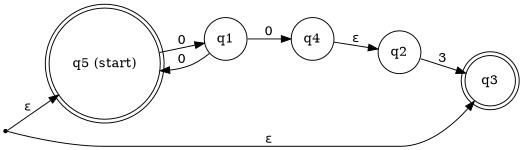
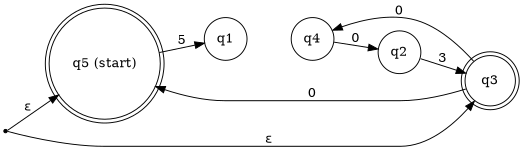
edge "q4" -> "q2": label "ε" -> "0"
edge "q1" -> "q4": now "q3" -> "q4"
edge "q5 (start)" -> "q1": label "0" -> "5"
edge "q1" -> "q5 (start)": now "q3" -> "q5 (start)"
